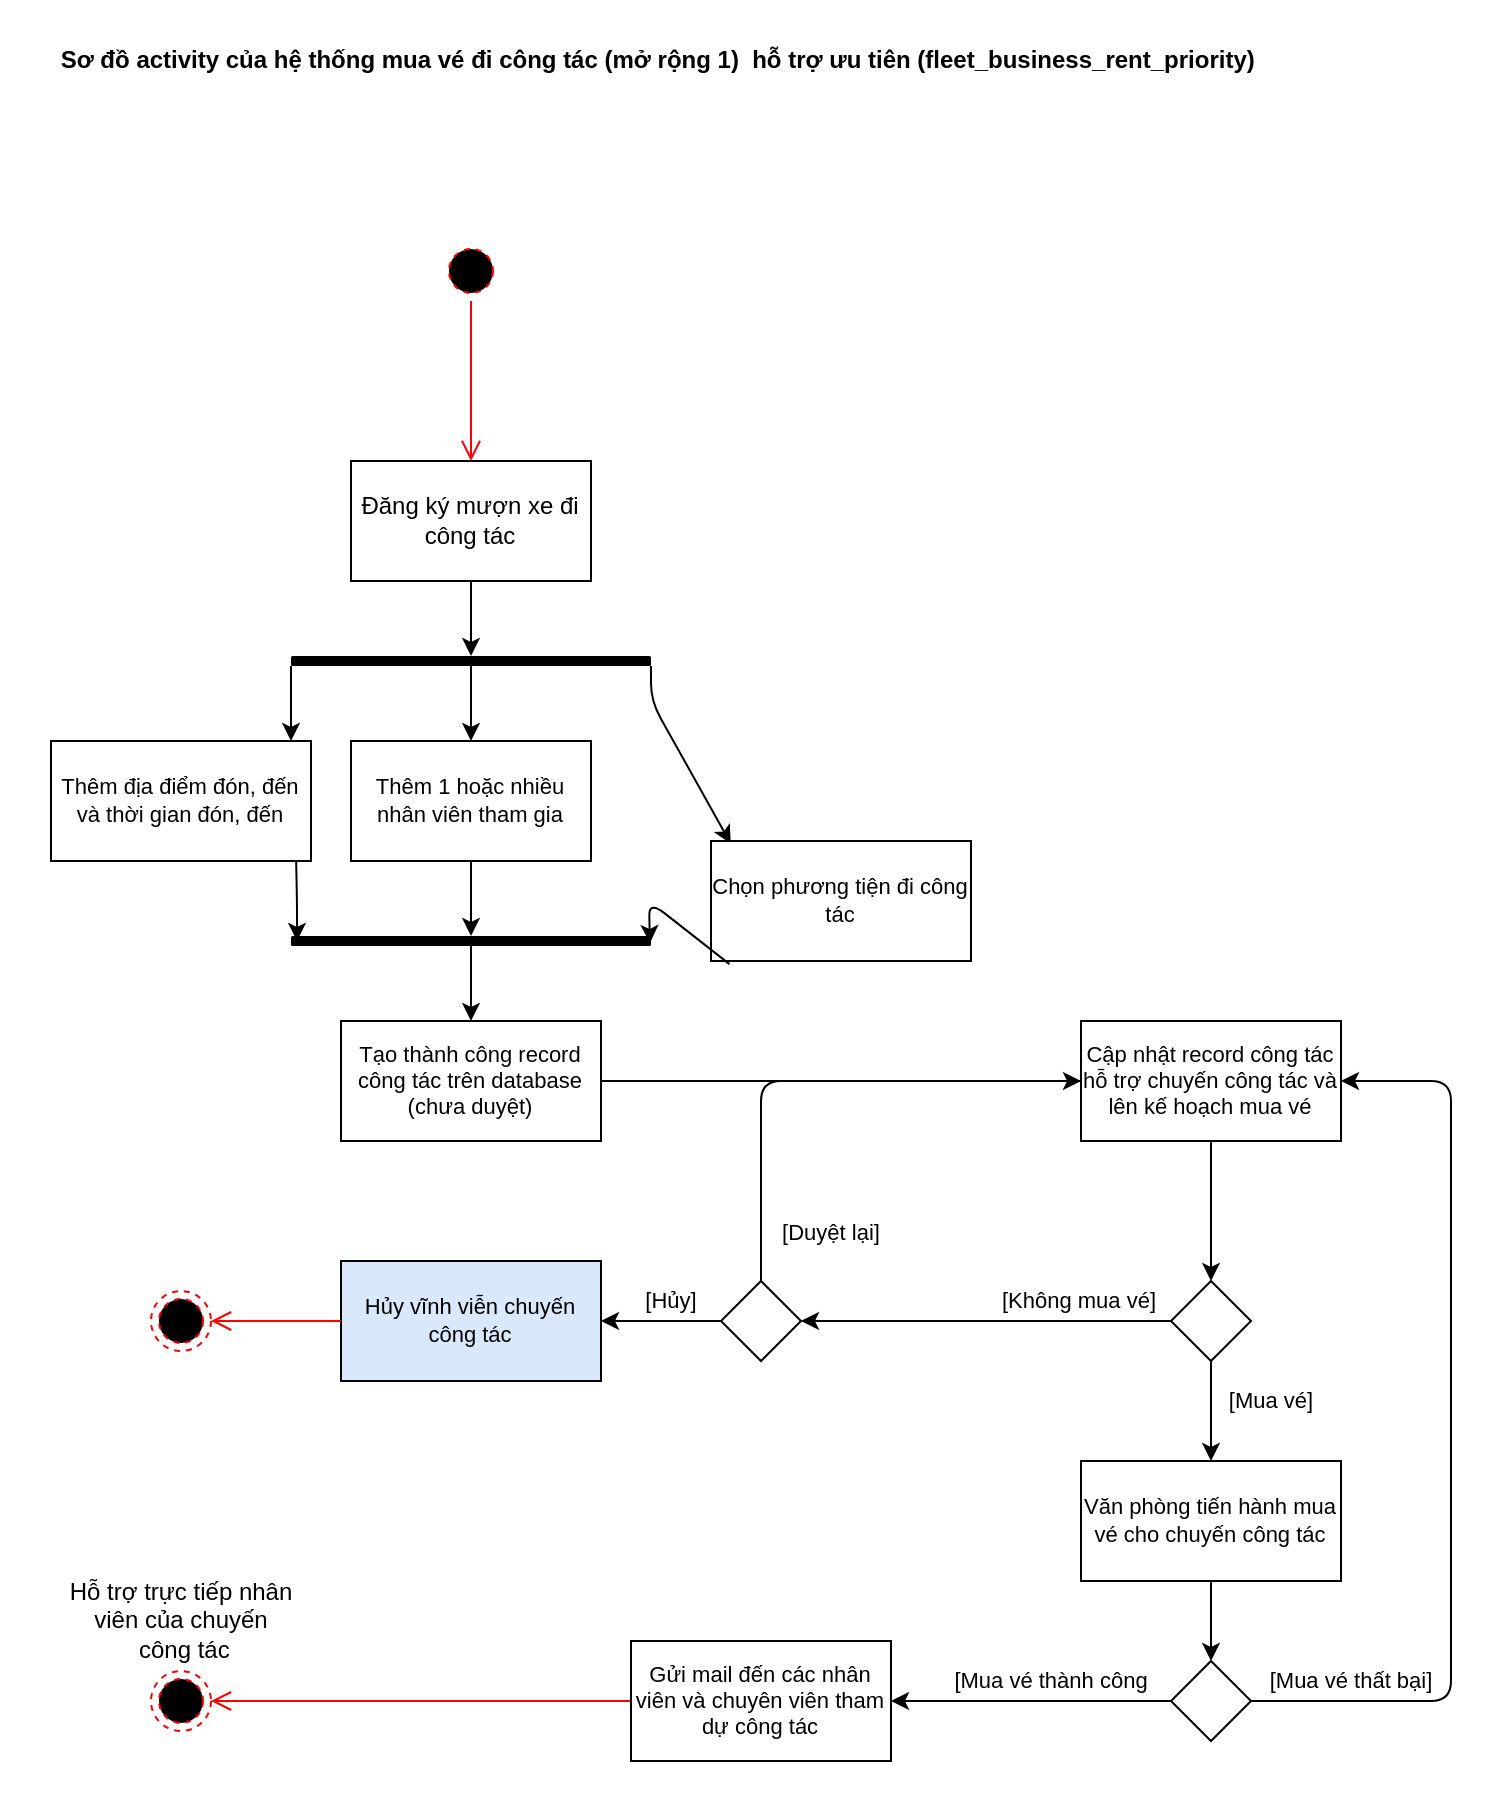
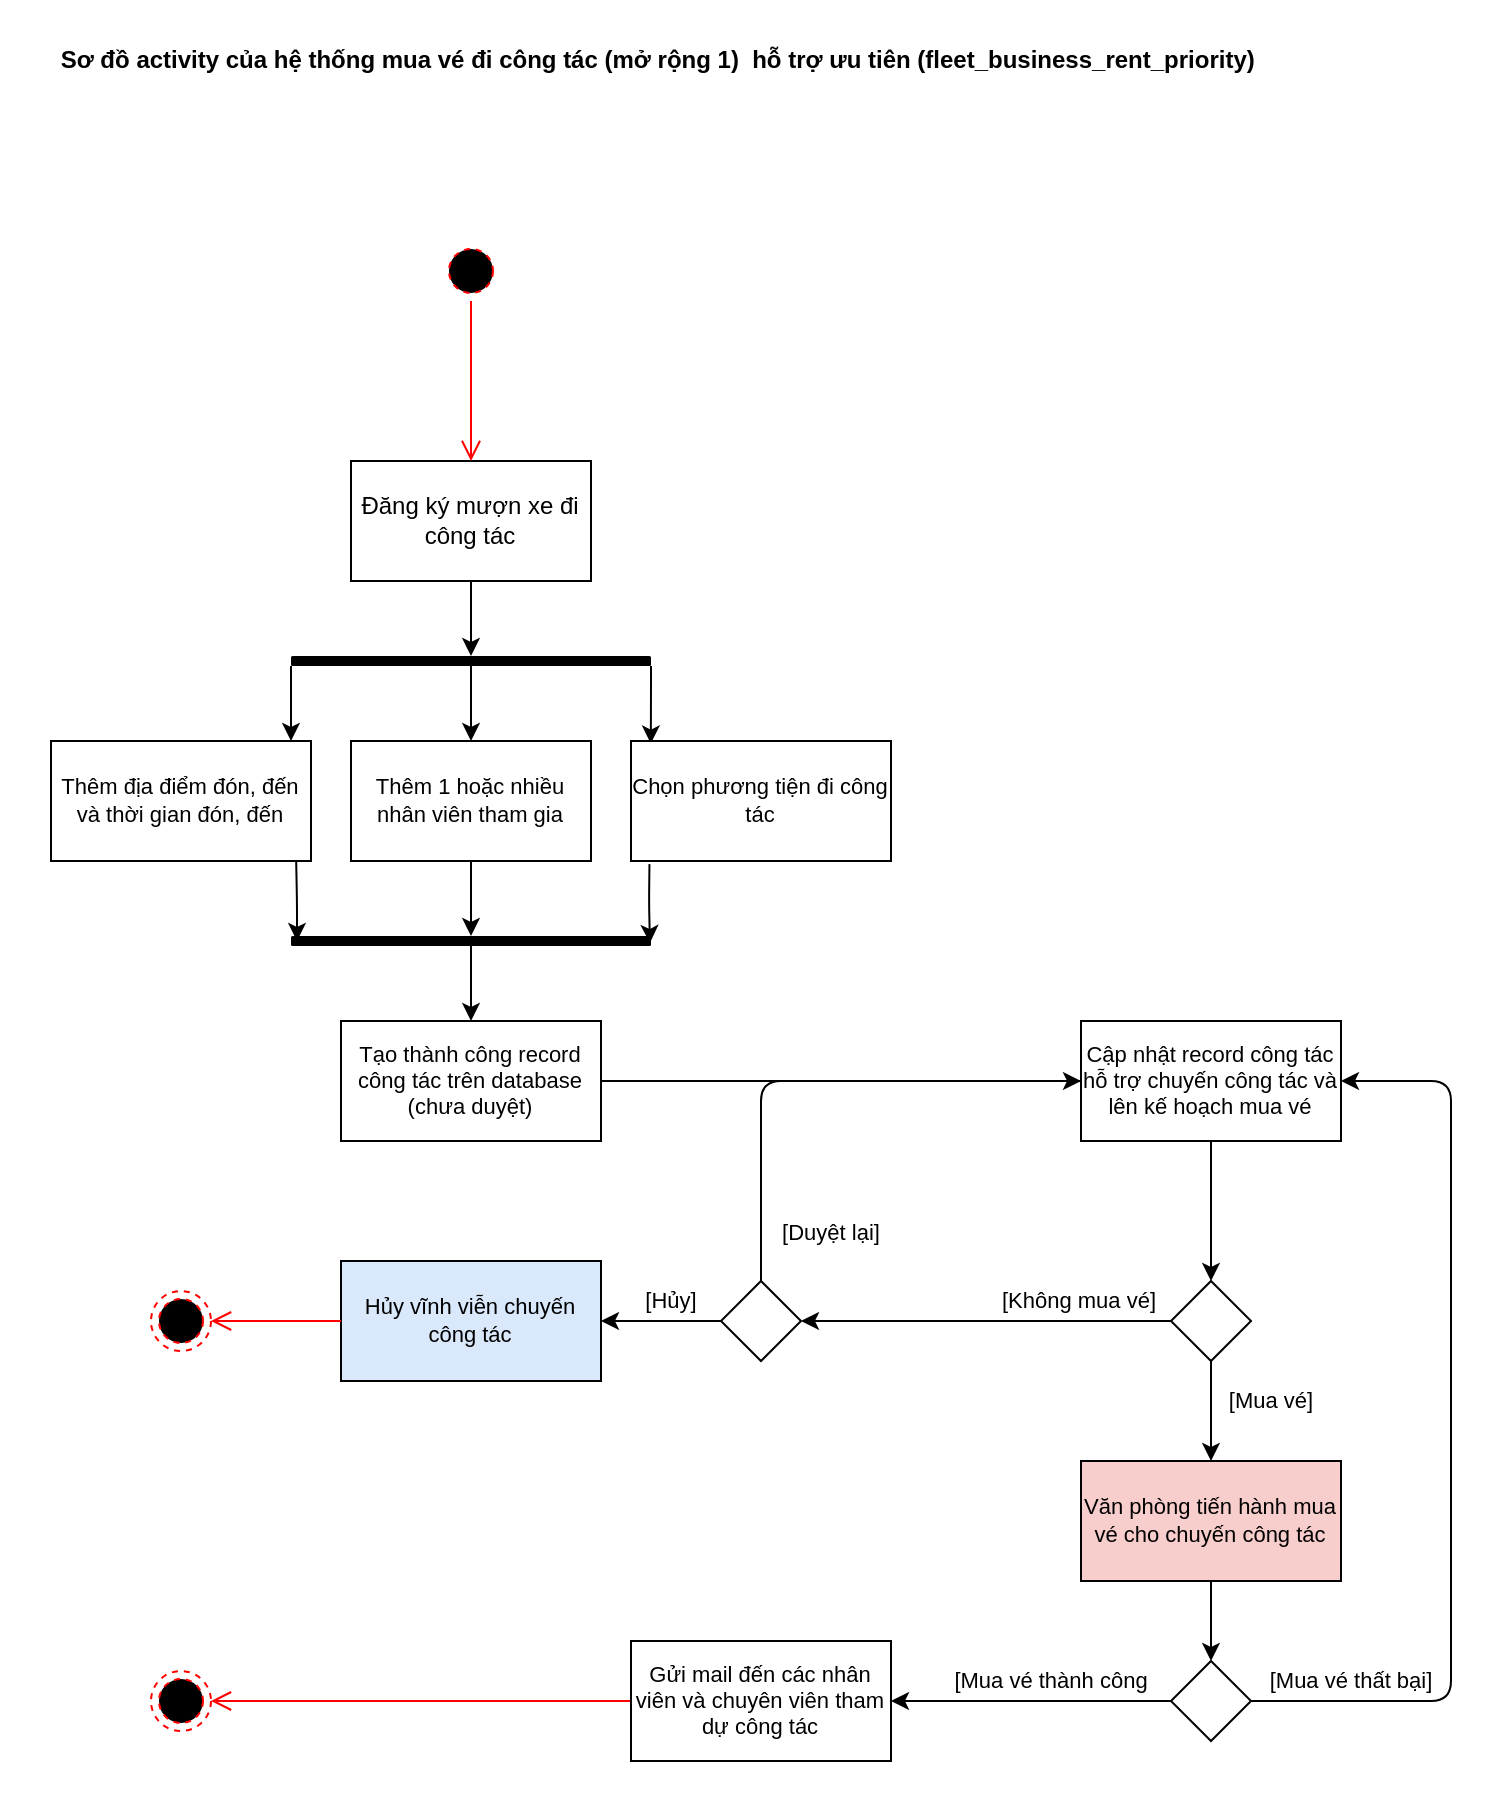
node "Chọn phương tiện đi công tác": moved (841, 901) -> (761, 801)
node "Văn phòng tiến hành mua vé cho chuyến công tác": fillcolor #ffffff -> #f8cecc
node "Hỗ trợ trực tiếp nhân viên của chuyến công tác": removed
